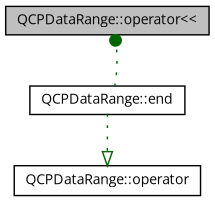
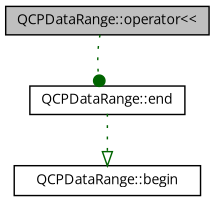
edge "QCPDataRange::end" -> "QCPDataRange::operator<<": reversed
node "QCPDataRange::operator": label "QCPDataRange::operator" -> "QCPDataRange::begin"
